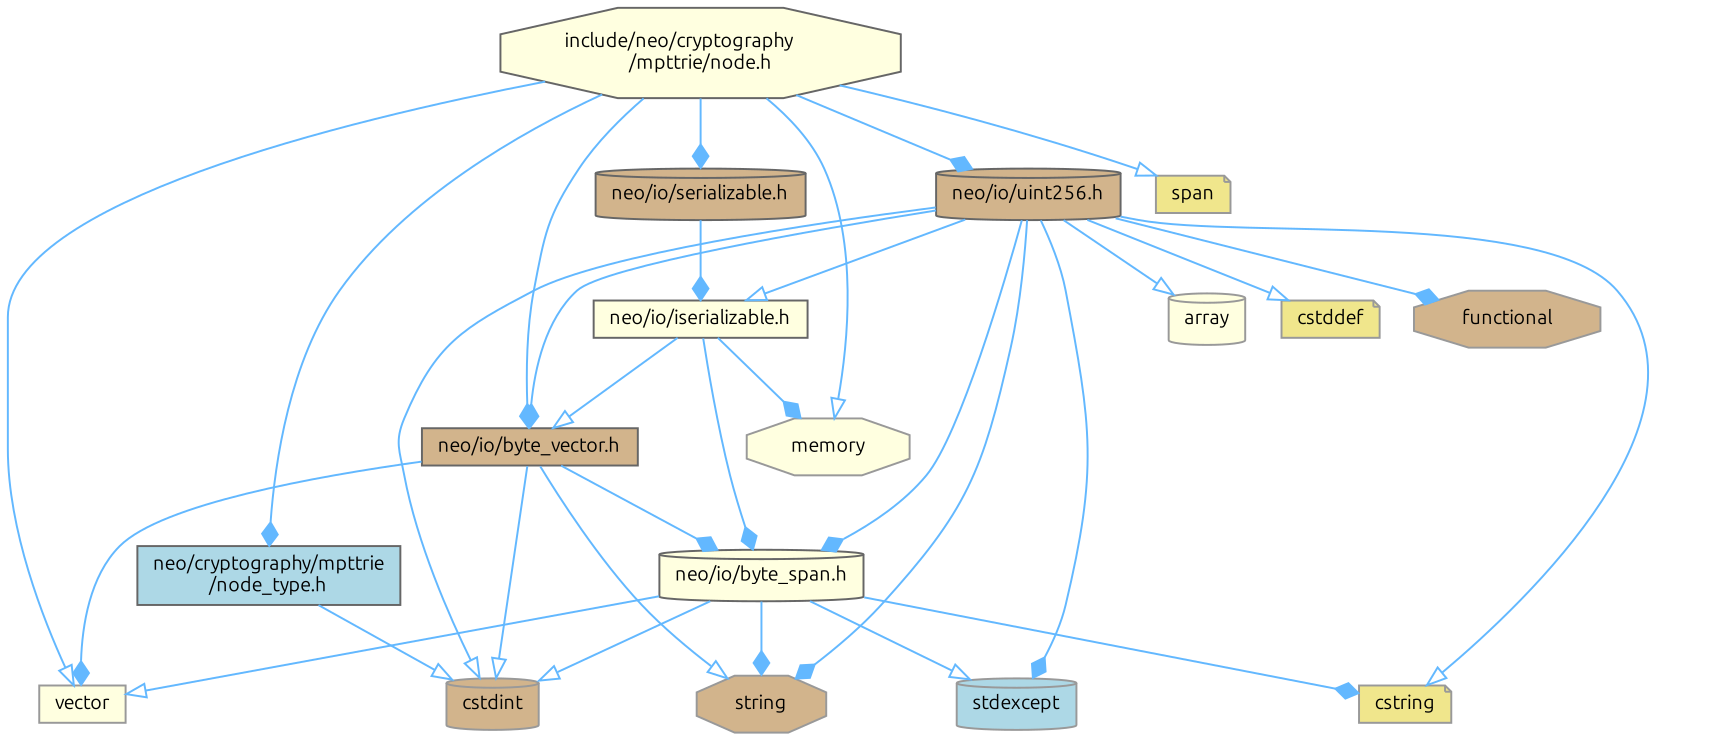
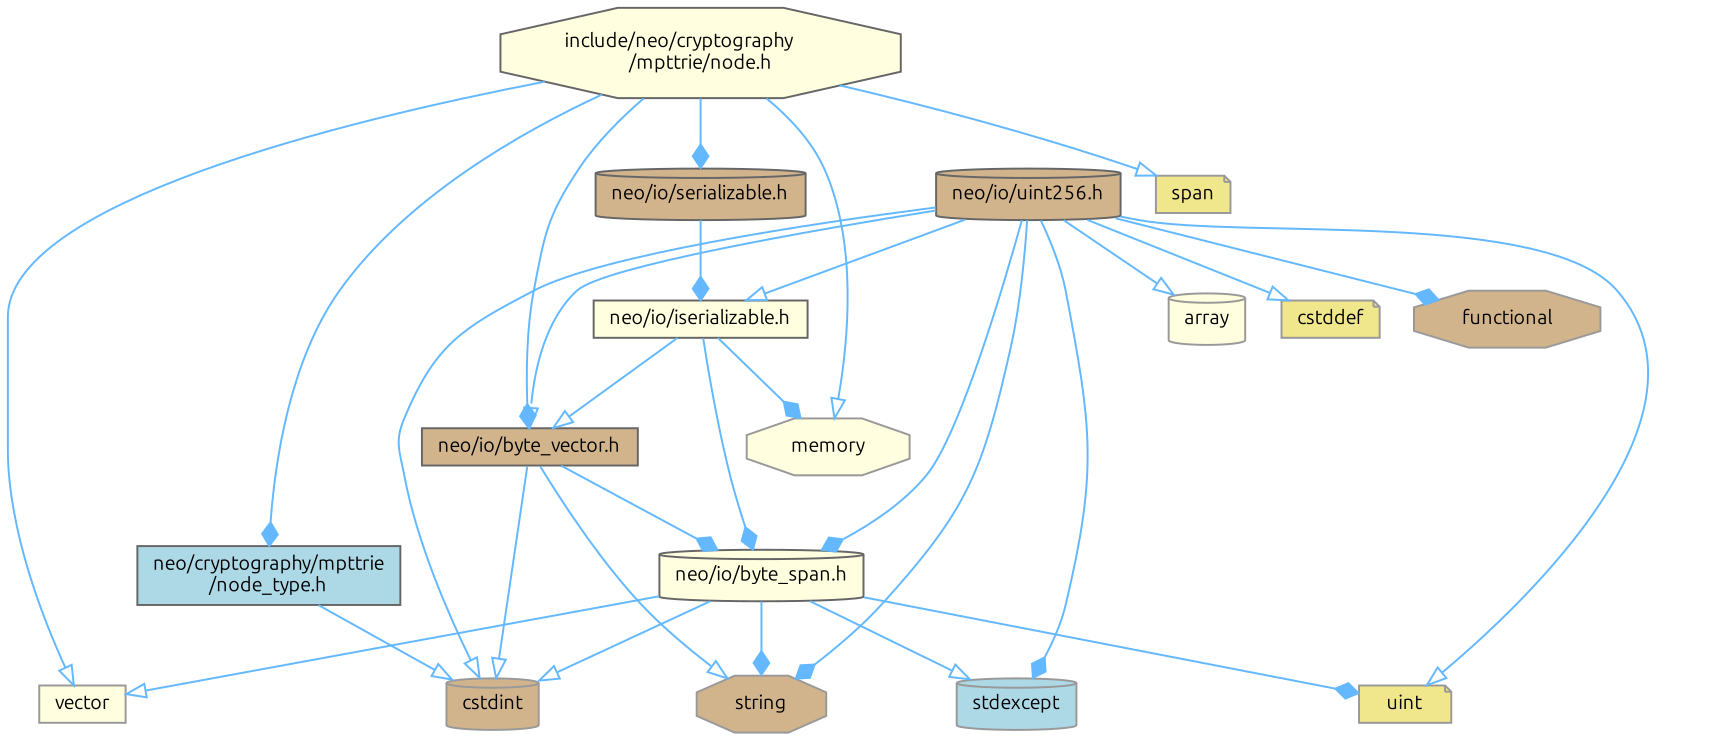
edge "include/neo/cryptography /mpttrie/node.h" -> "neo/io/uint256.h": removed
edge "neo/io/uint256.h" -> "neo/io/byte_vector.h": arrowhead diamond -> onormal
edge "neo/io/byte_vector.h" -> "vector": removed
node "cstring": label "cstring" -> "uint"
